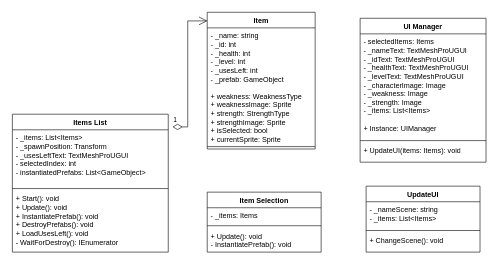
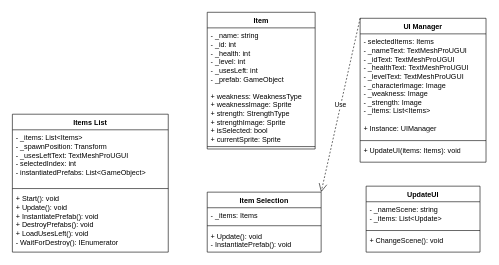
edge "Item" -- "Items List": removed, label "1"
edge "UI Manager" -> "Item Selection": added, label "Use"
node "- _nameScene: string - _items: List<Items>": label "- _nameScene: string - _items: List<Items>" -> "- _nameScene: string - _items: List<Update>"
